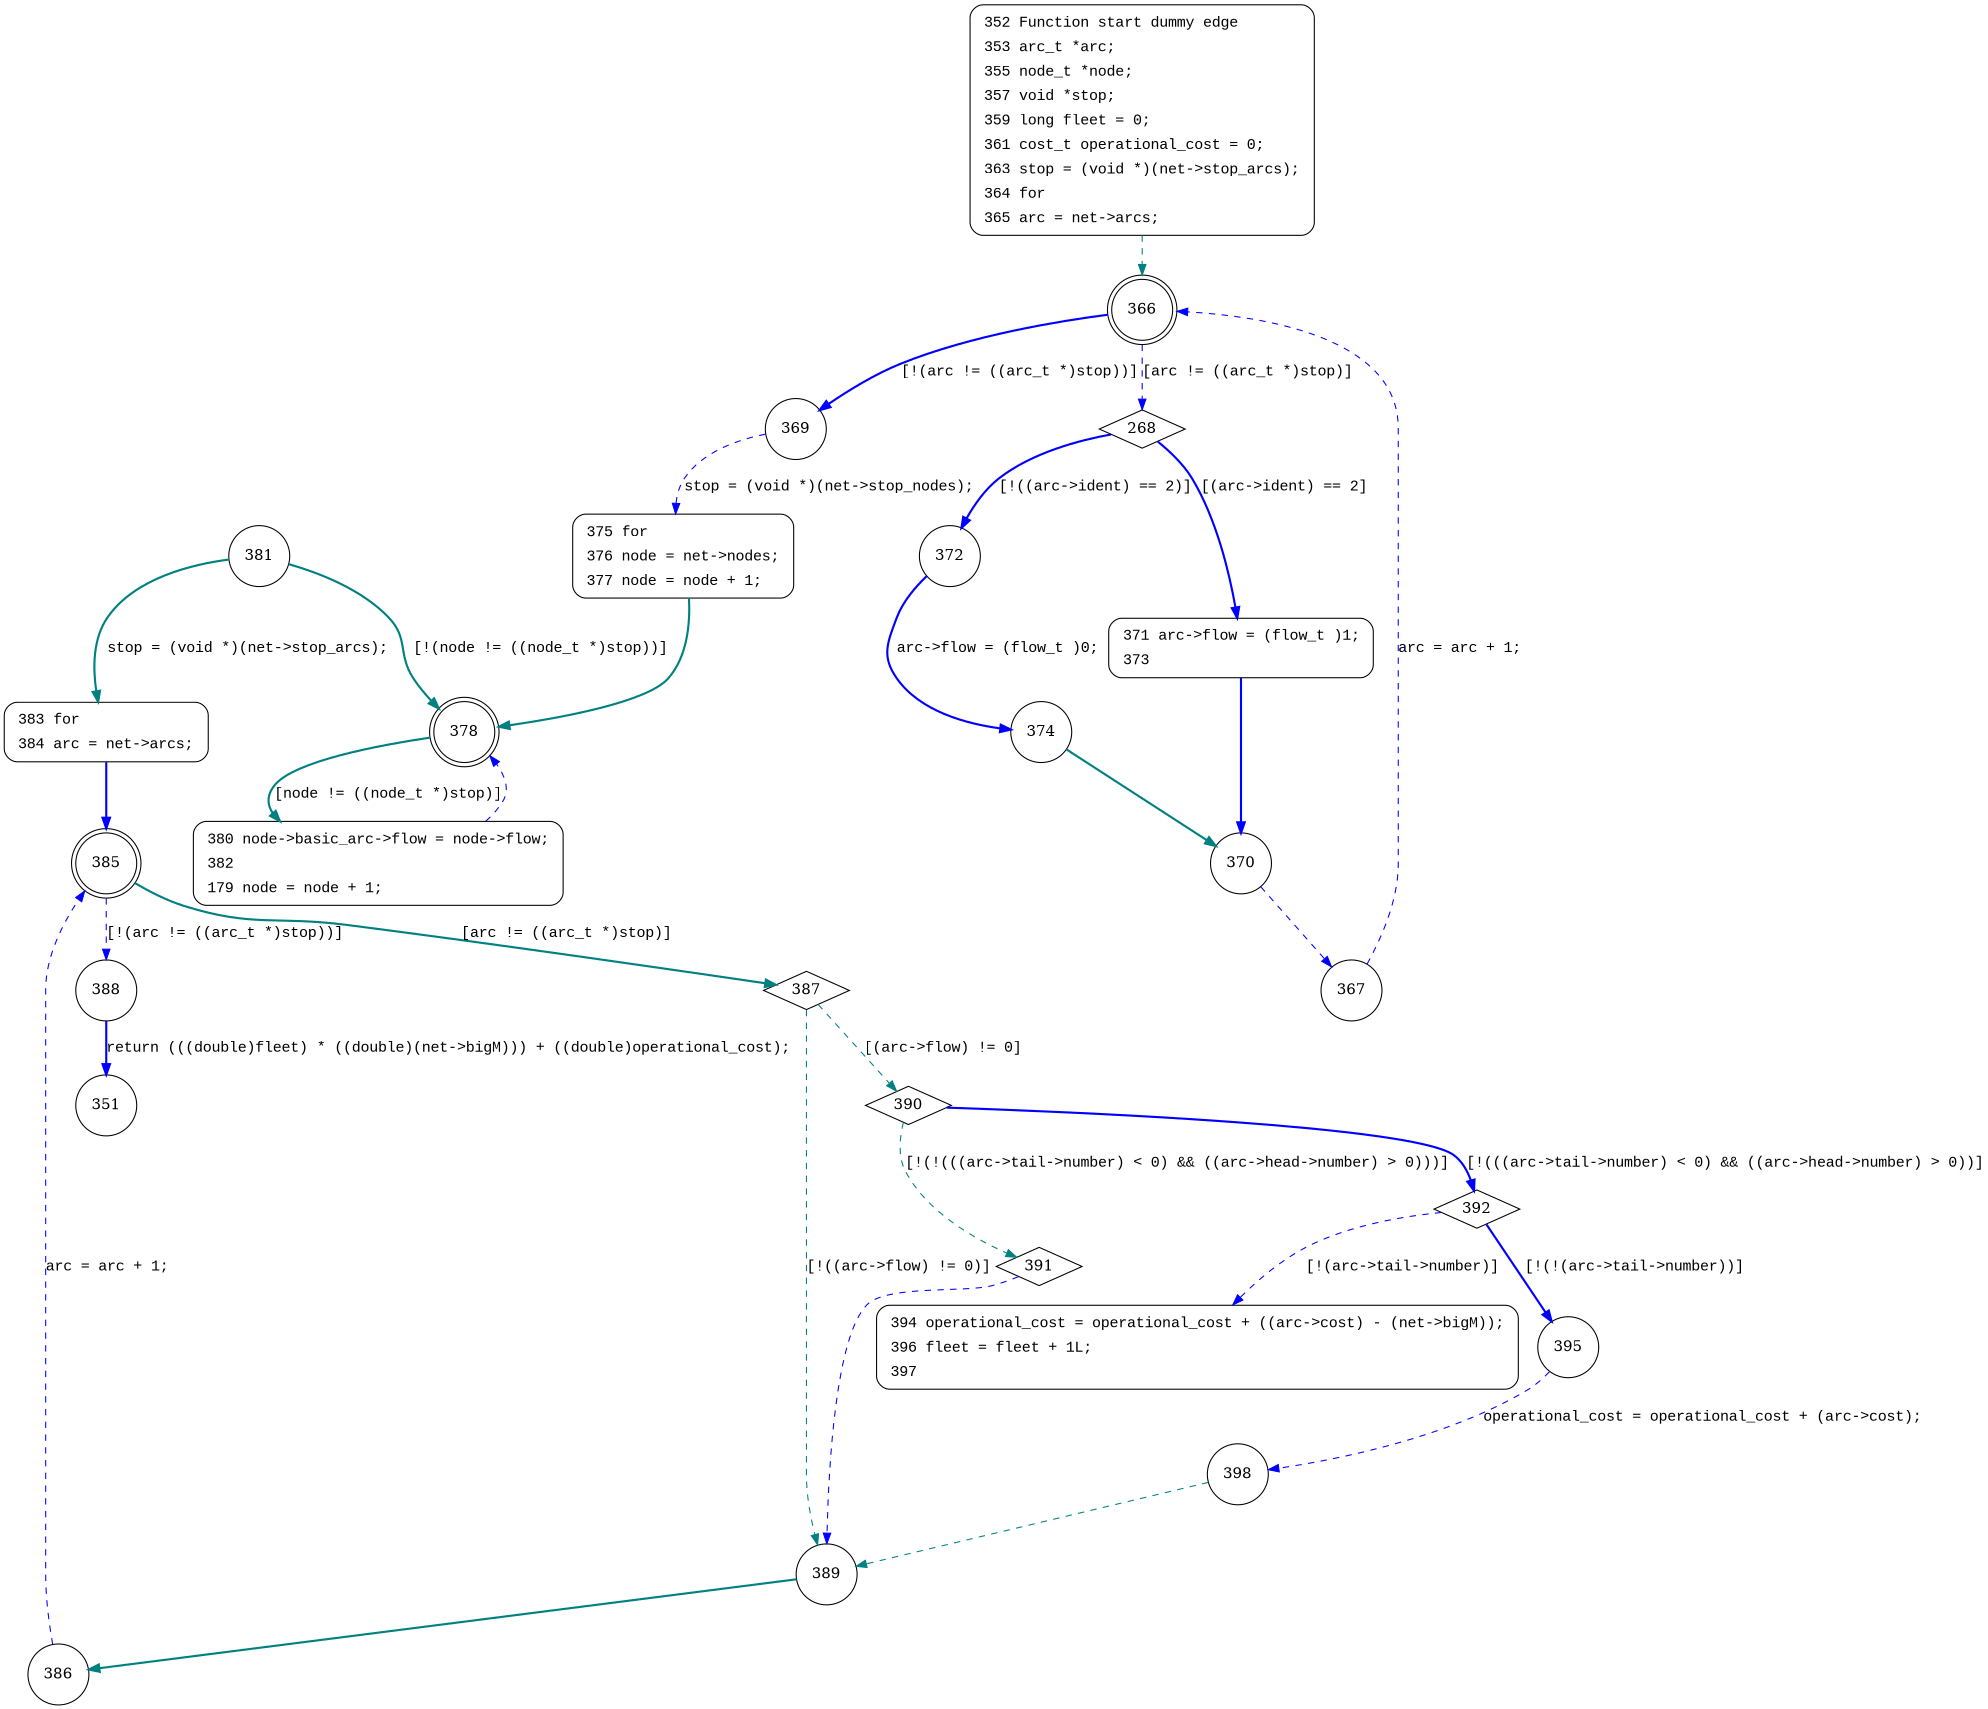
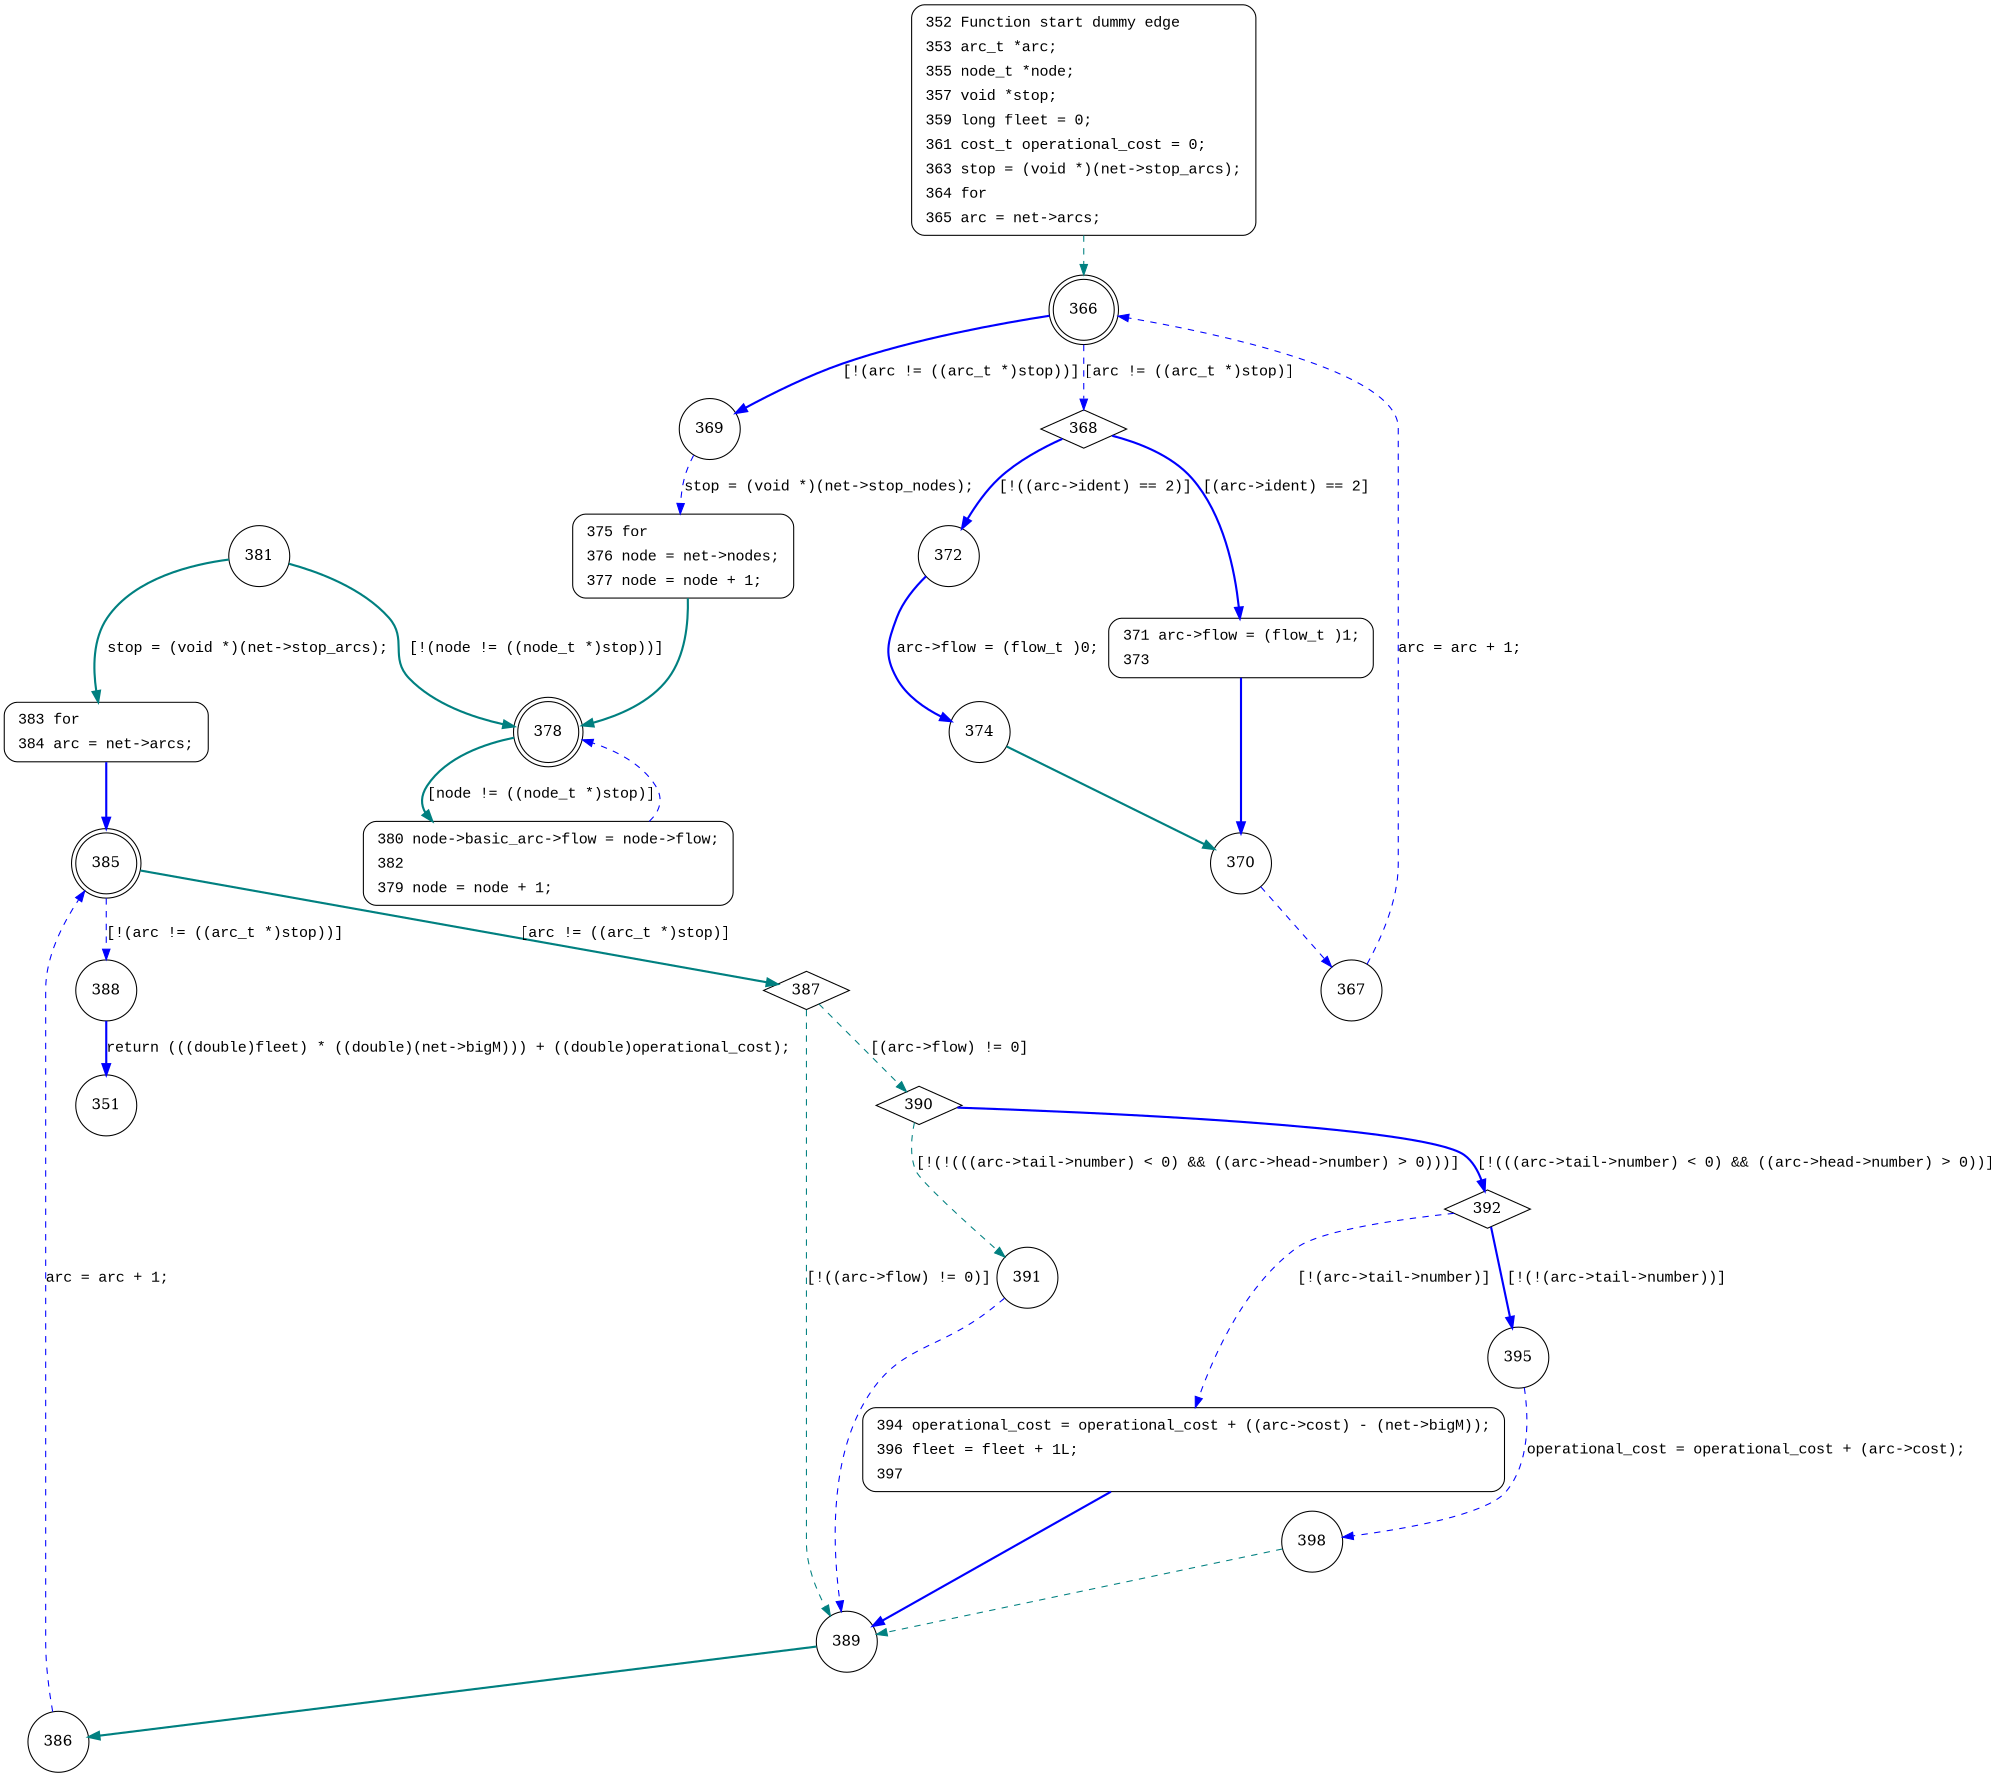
node "268": label "268" -> "368"
node "380": text "179" -> "379"
node "391": shape diamond -> circle
edge "394" -> "389": added
